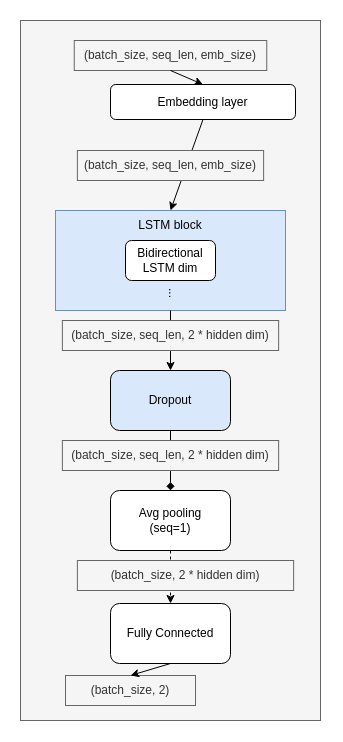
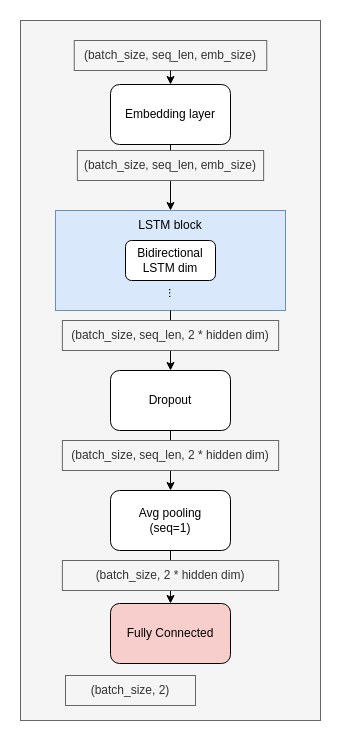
node "Embedding layer": size 185x35 -> 120x60
node "Dropout": fillcolor #dae8fc -> #ffffff
edge "Dropout" -> "Avg pooling (seq=1)": arrowhead diamond -> classic
edge "Avg pooling (seq=1)" -> "Fully Connected": style dashed -> solid
node "(batch_size, 2 * hidden dim)": moved (186, 576) -> (171, 576)
node "Fully Connected": fillcolor #ffffff -> #f8cecc
edge "Fully Connected" -> "(batch_size, 2)": removed
